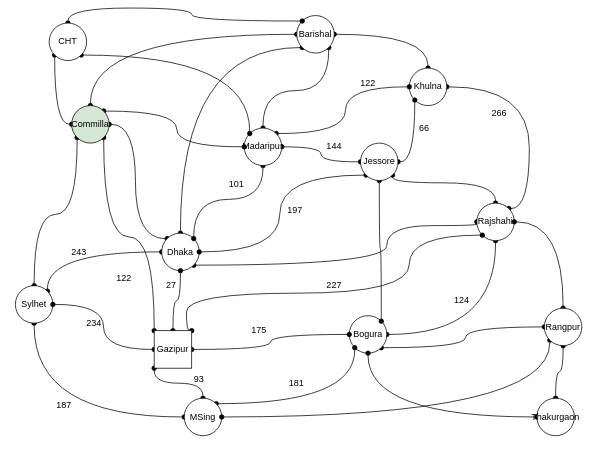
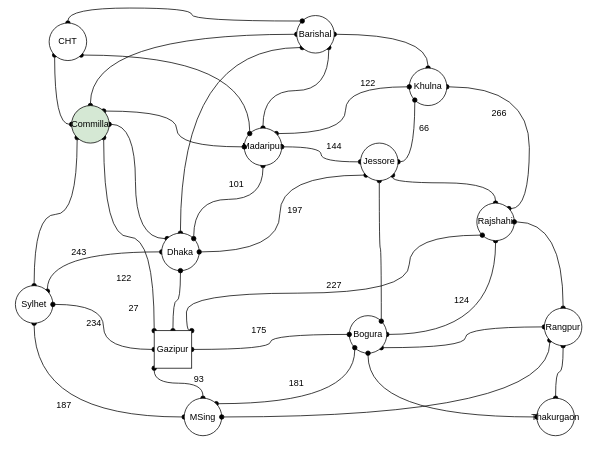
edge "Rajshahi" -- "Dhaka": removed
node "27": moved (171, 285) -> (134, 308)
